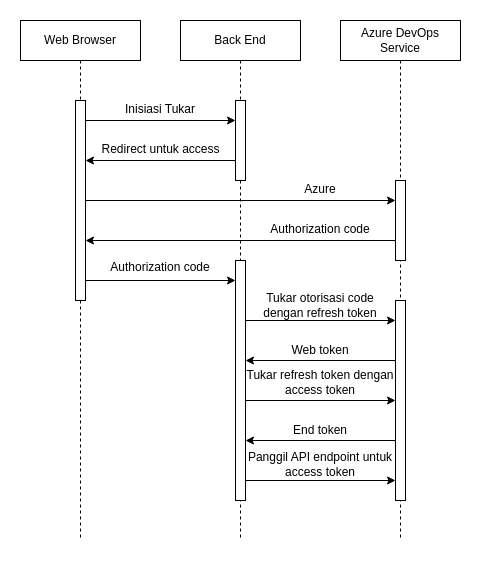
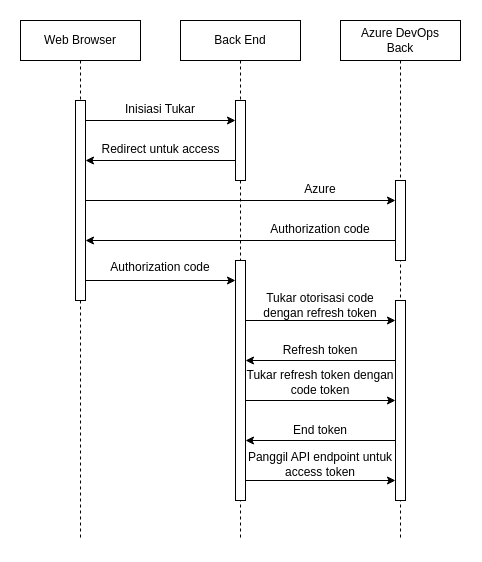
node "Azure DevOps Service": label "Azure DevOps Service" -> "Azure DevOps Back"
node "Web token": label "Web token" -> "Refresh token"
node "Tukar refresh token dengan access token": label "Tukar refresh token dengan access token" -> "Tukar refresh token dengan code token"
